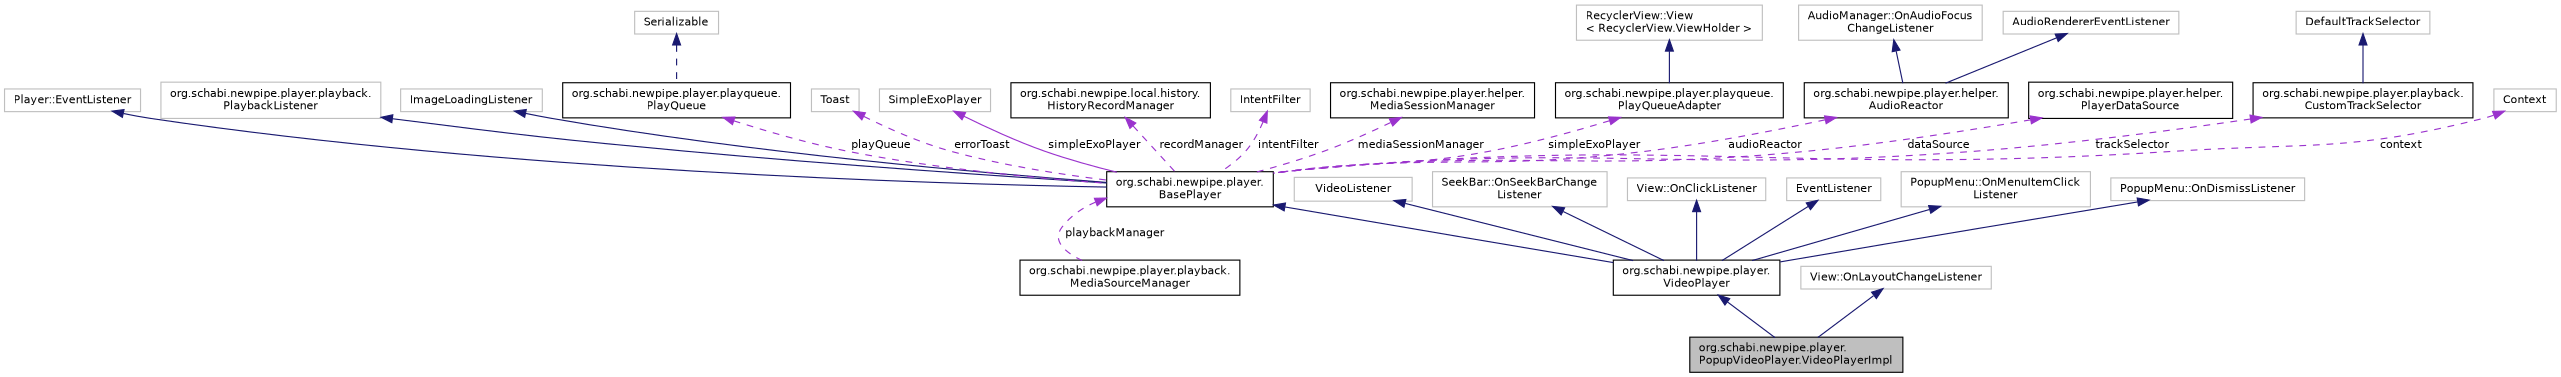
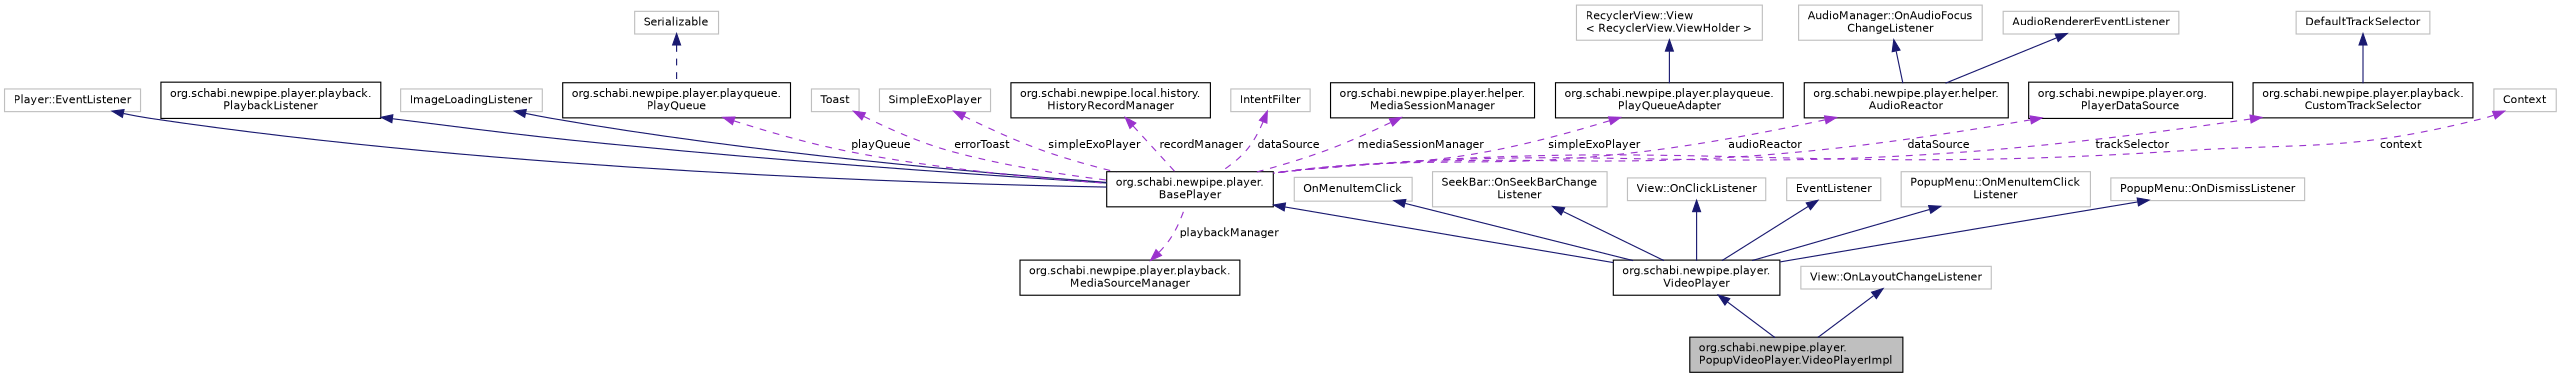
node "org.schabi.newpipe.player.playback. PlaybackListener": color grey75 -> black
node "org.schabi.newpipe.player.helper. PlayerDataSource": label "org.schabi.newpipe.player.helper. PlayerDataSource" -> "org.schabi.newpipe.player.org. PlayerDataSource"
edge "org.schabi.newpipe.player. BasePlayer" -> "IntentFilter": label " intentFilter" -> " dataSource"
edge "org.schabi.newpipe.player. BasePlayer" -> "SimpleExoPlayer": style solid -> dashed
node "VideoListener": label "VideoListener" -> "OnMenuItemClick"
edge "org.schabi.newpipe.player.playback. MediaSourceManager" -> "org.schabi.newpipe.player. BasePlayer": reversed
